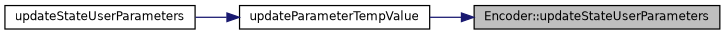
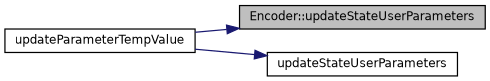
edge "updateStateUserParameters" -> "updateParameterTempValue": reversed
